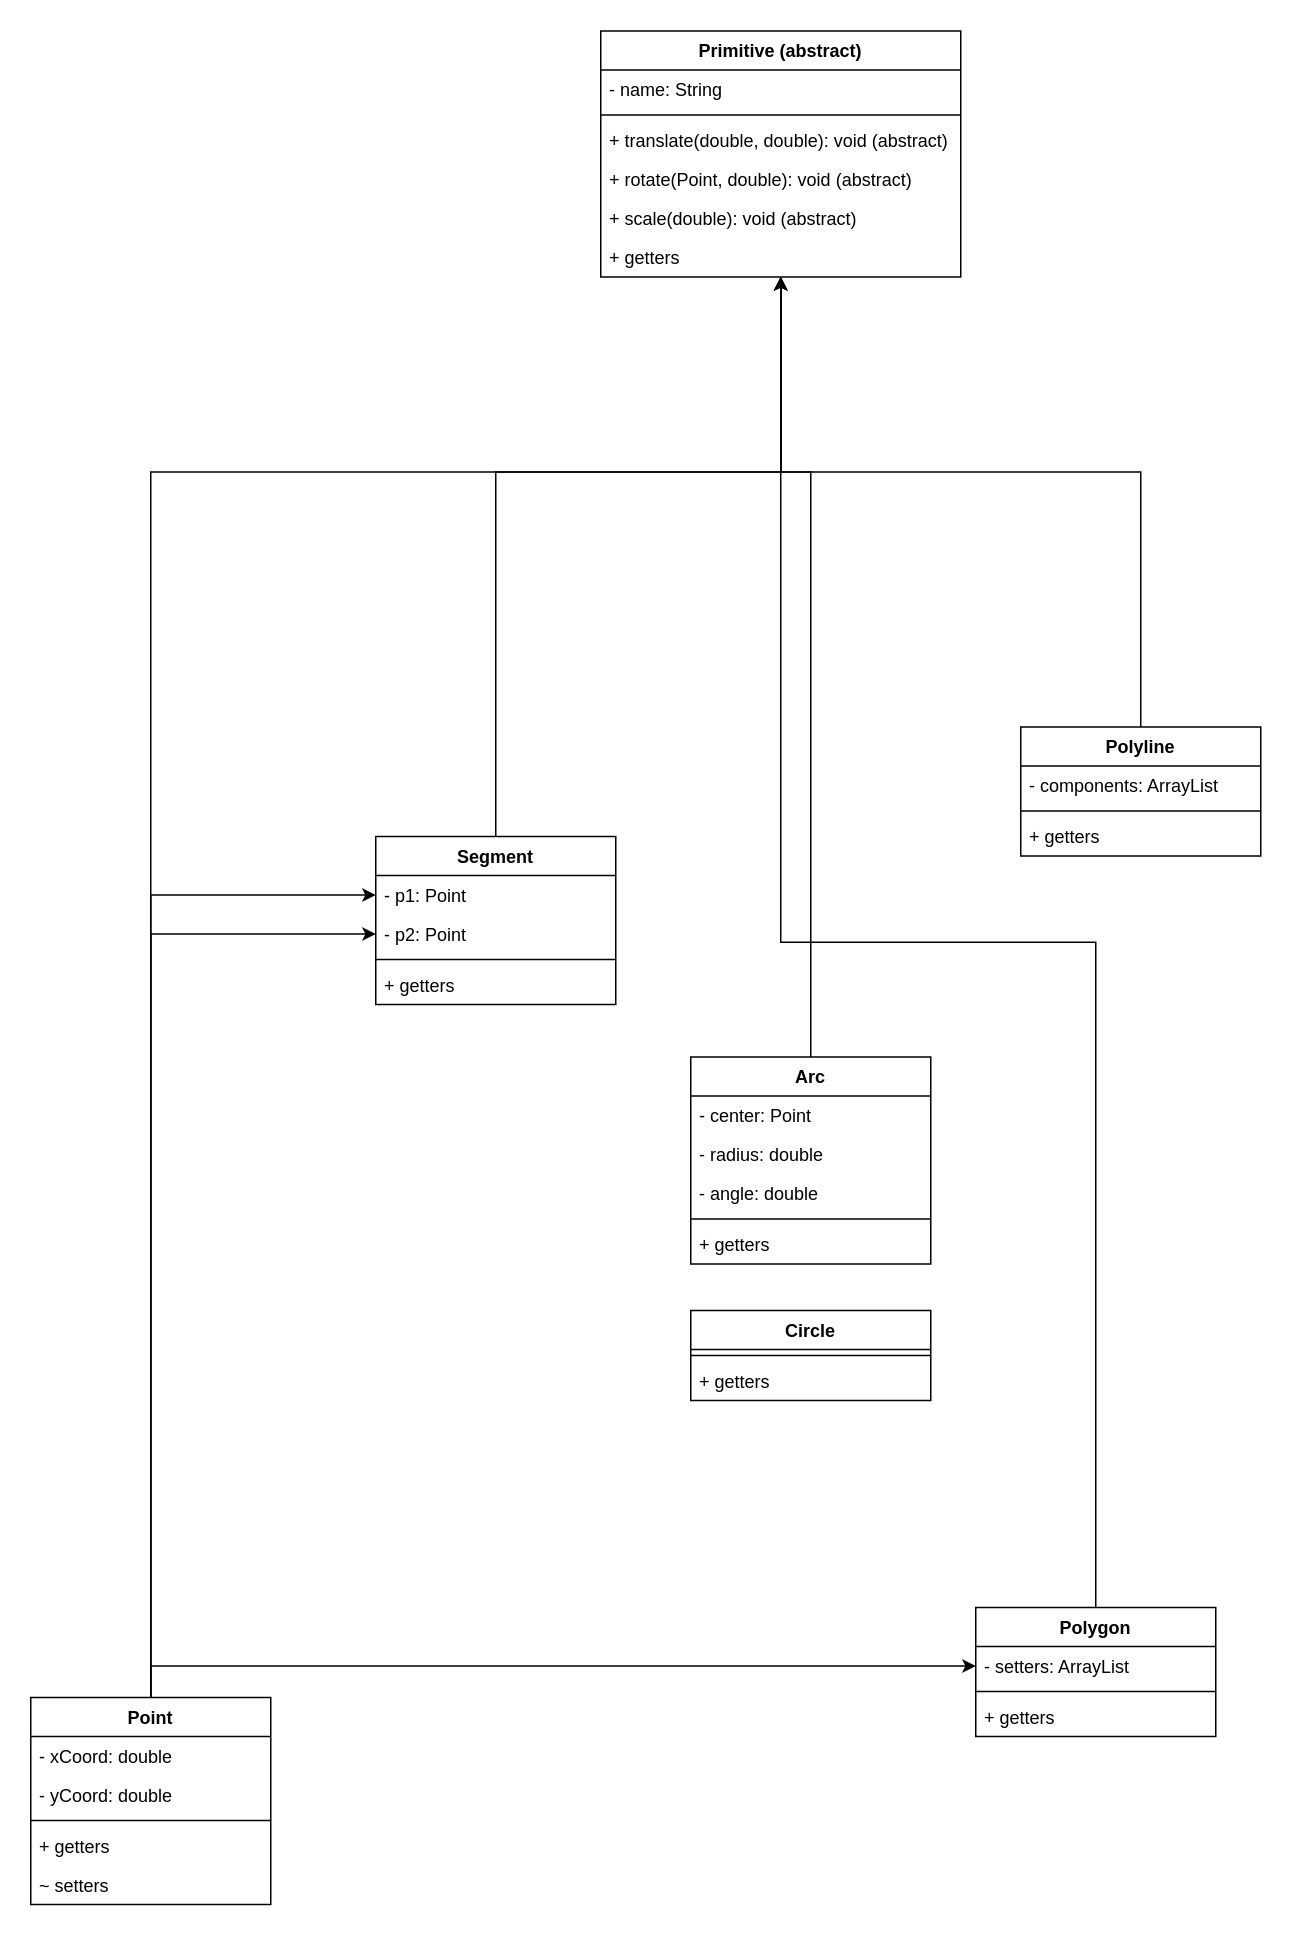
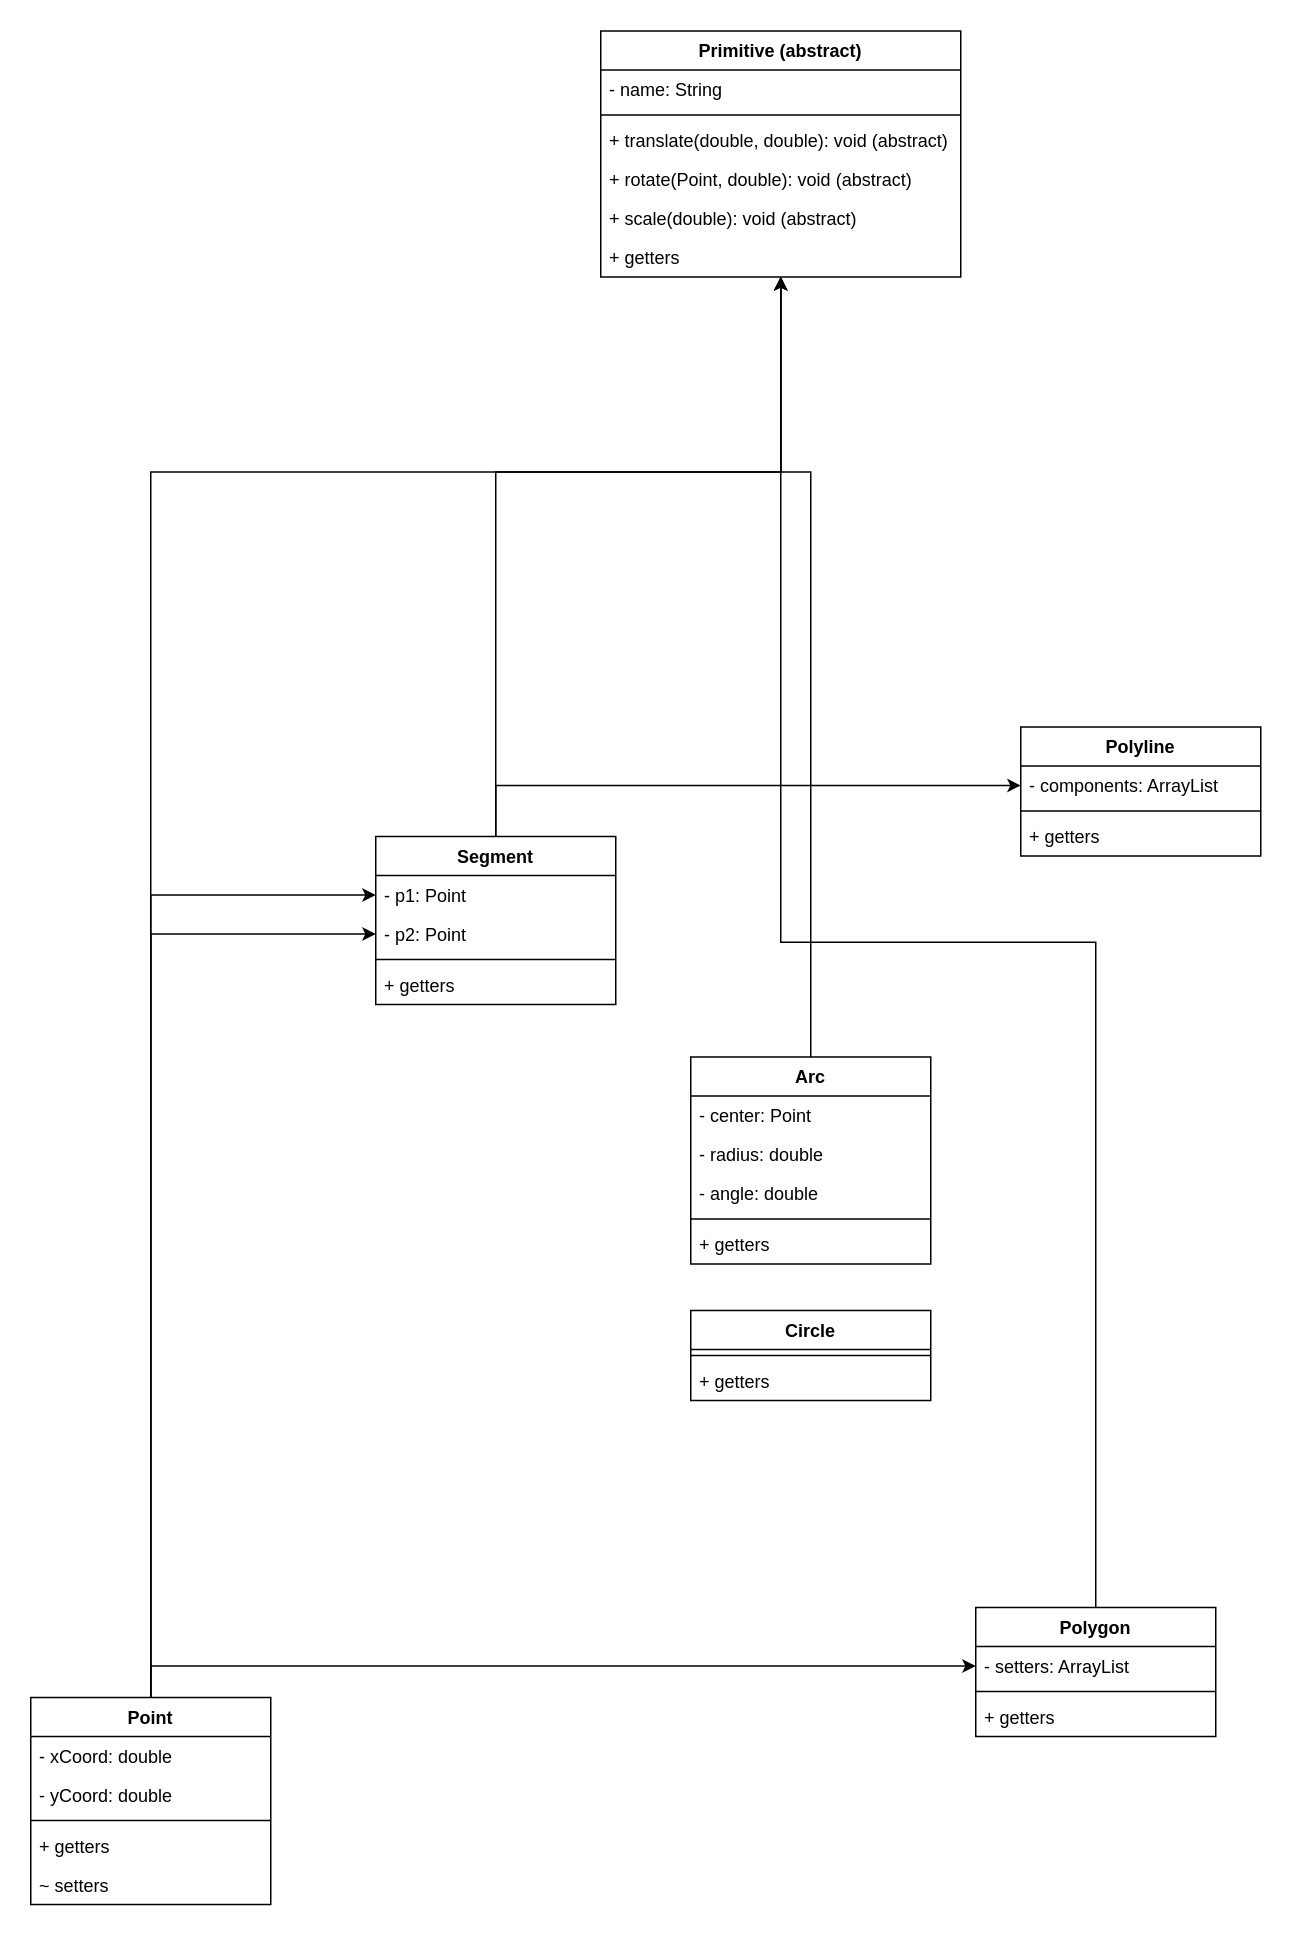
edge "Polyline" -> "Primitive (abstract)": removed
edge "Segment" -> "- components: ArrayList": added
